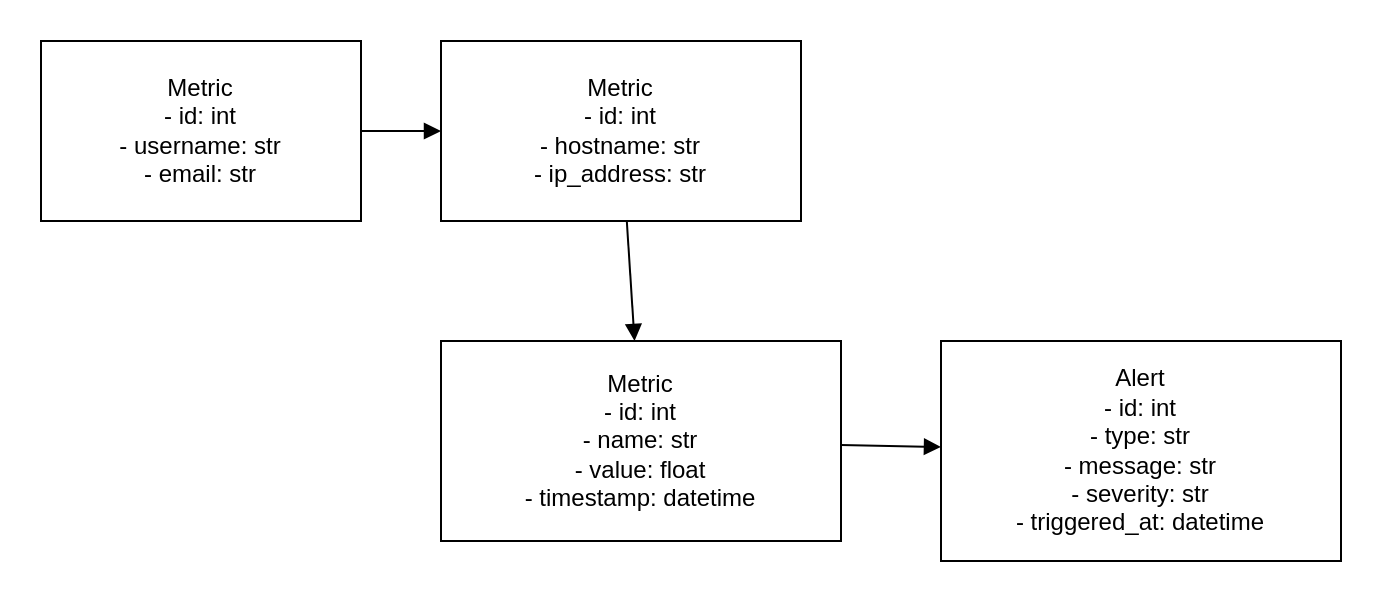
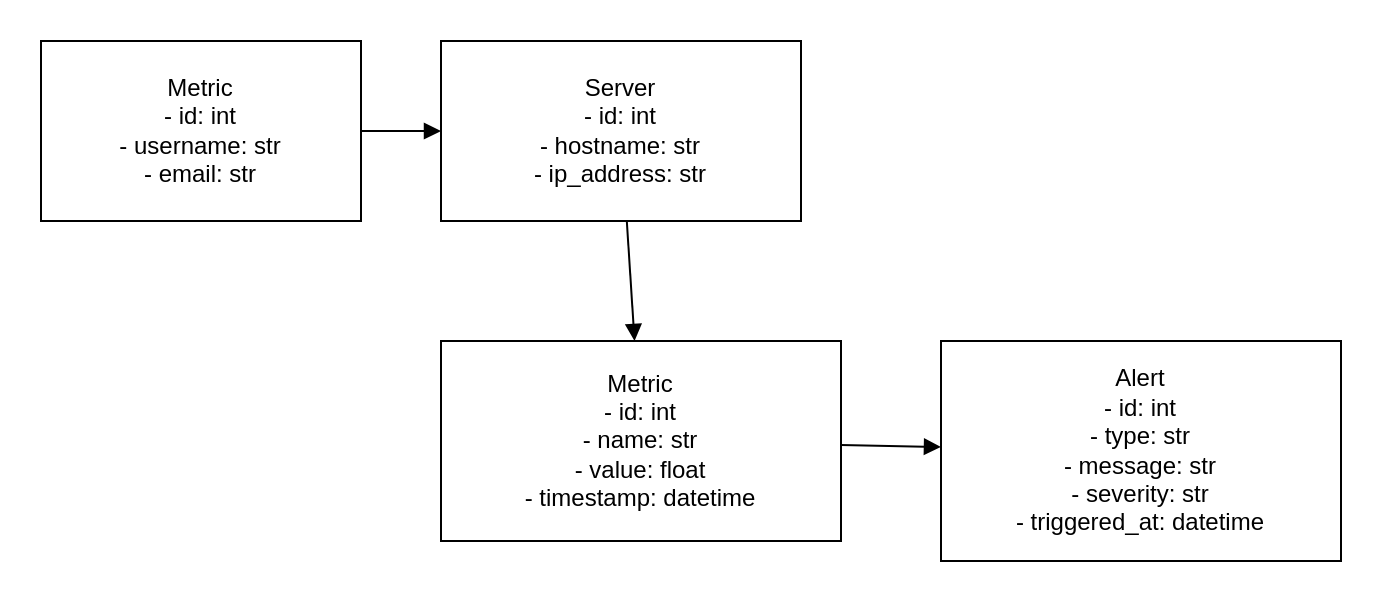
node "Metric - id: int - hostname: str - ip_address: str": label "Metric - id: int - hostname: str - ip_address: str" -> "Server - id: int - hostname: str - ip_address: str"
